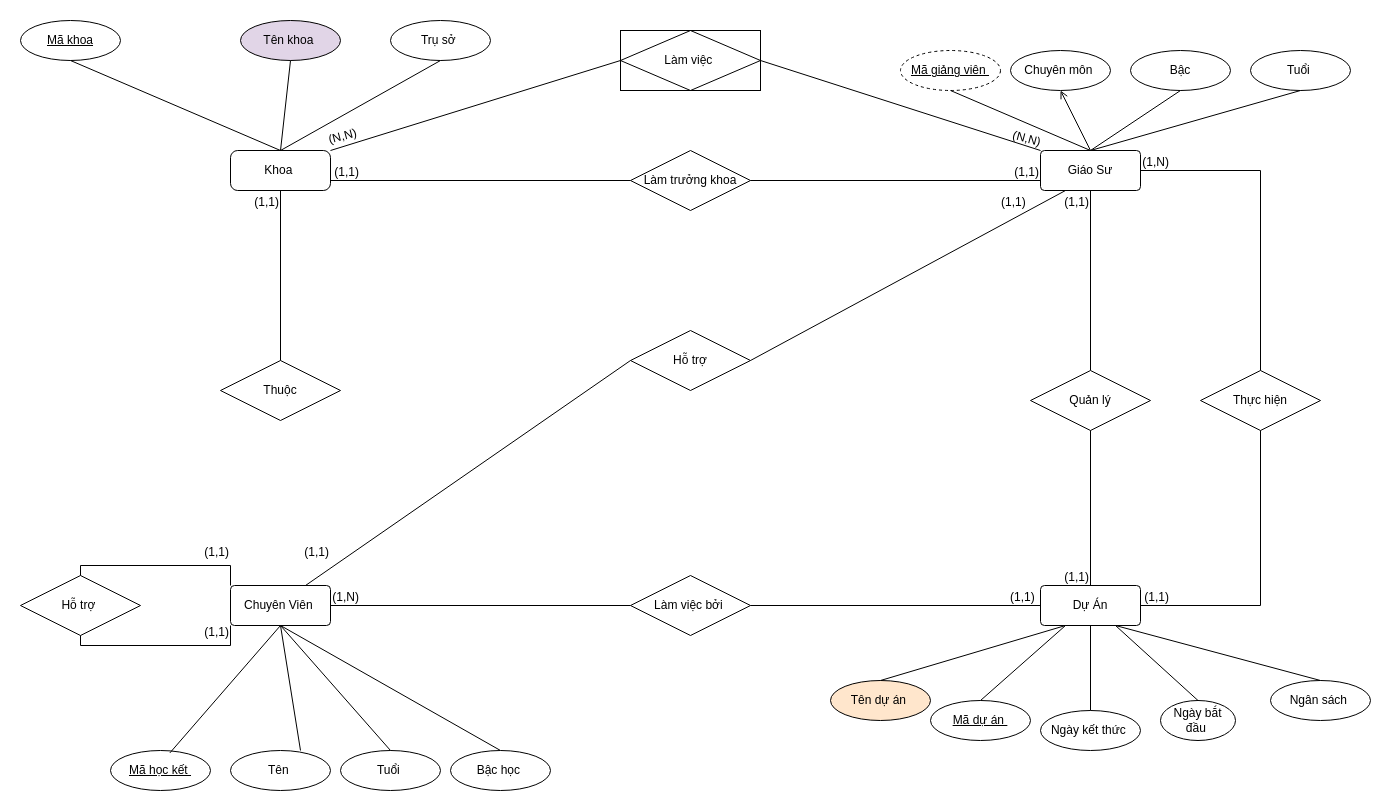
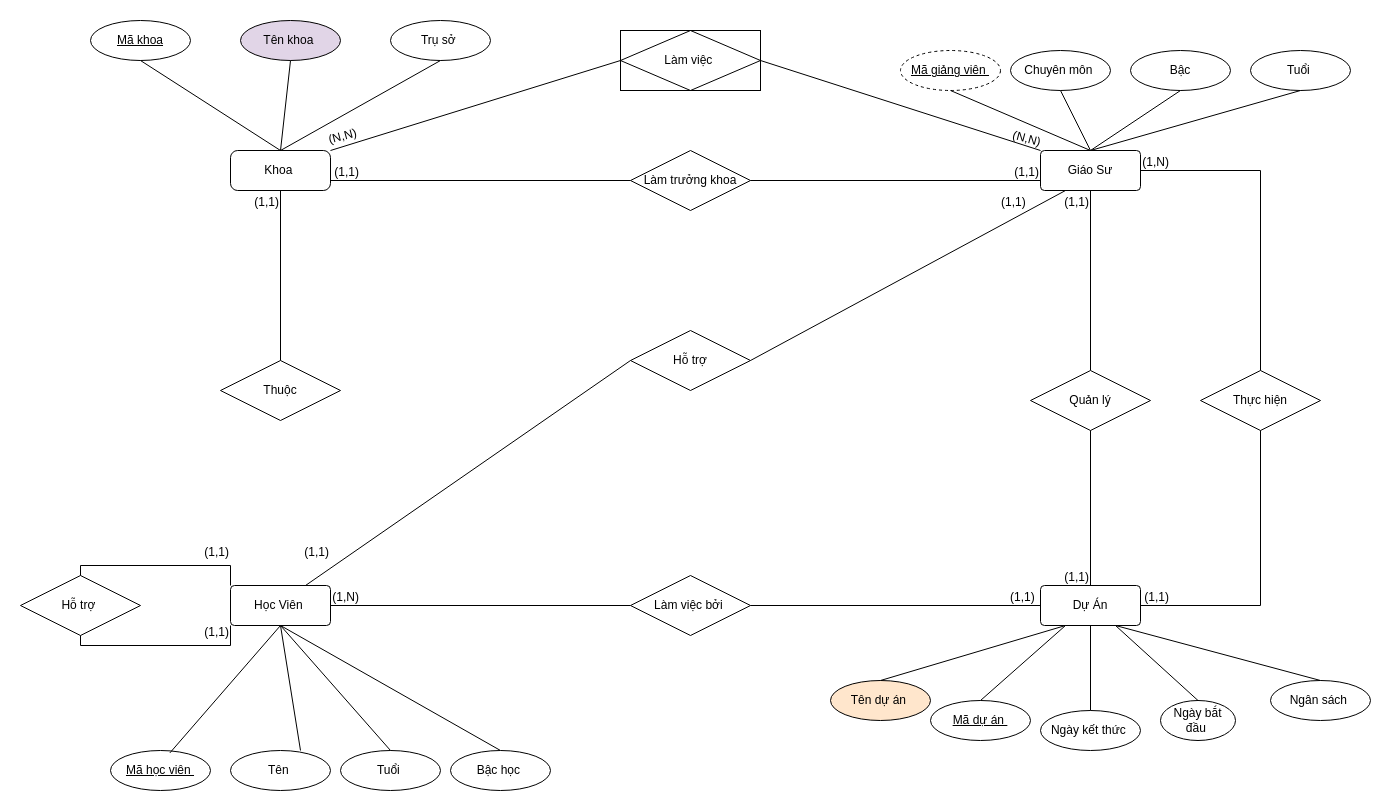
node "Mã khoa": moved (71, 41) -> (141, 41)
edge "Giáo Sư" -> "Chuyên môn": arrowhead open -> none
node "Chuyên Viên": label "Chuyên Viên" -> "Học Viên"
node "Mã học kết": label "Mã học kết" -> "Mã học viên"
